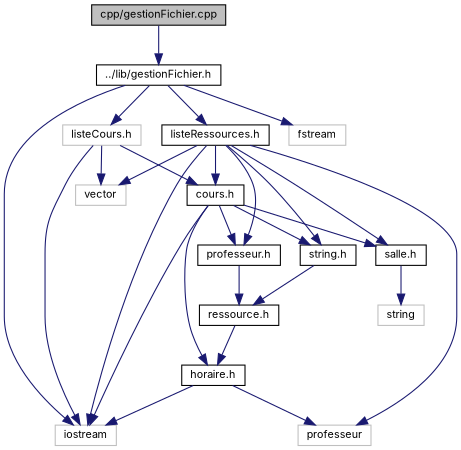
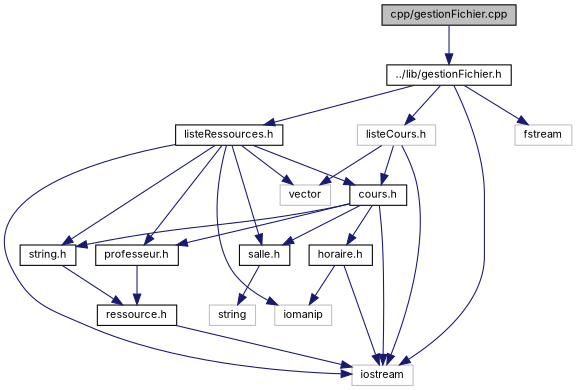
edge "ressource.h" -> "horaire.h": now "ressource.h" -> "iostream"
node "professeur": label "professeur" -> "iomanip"
